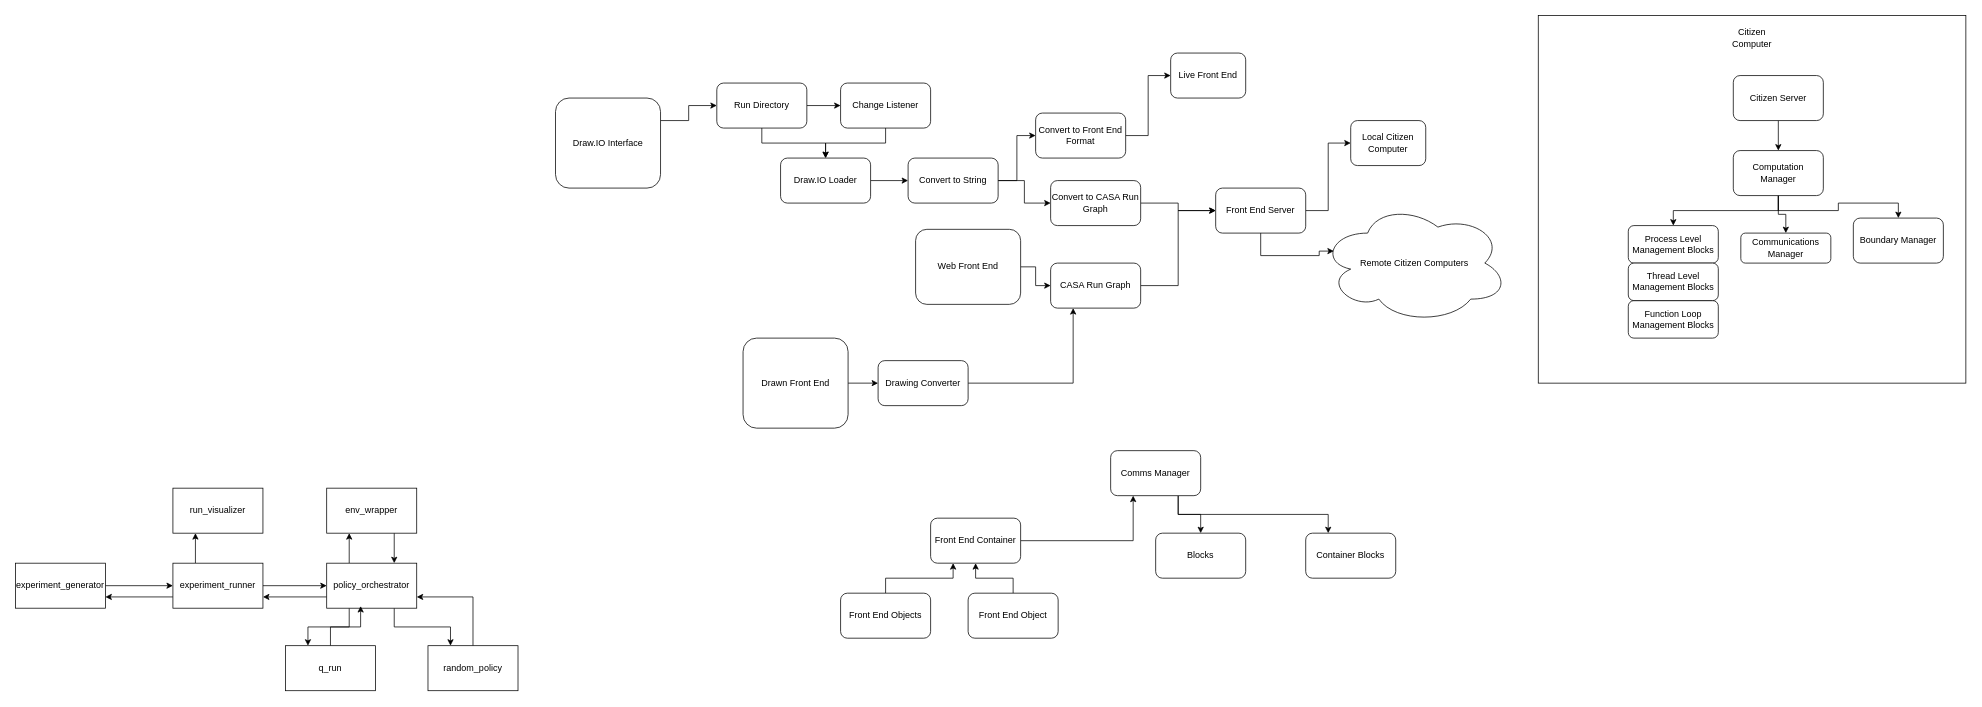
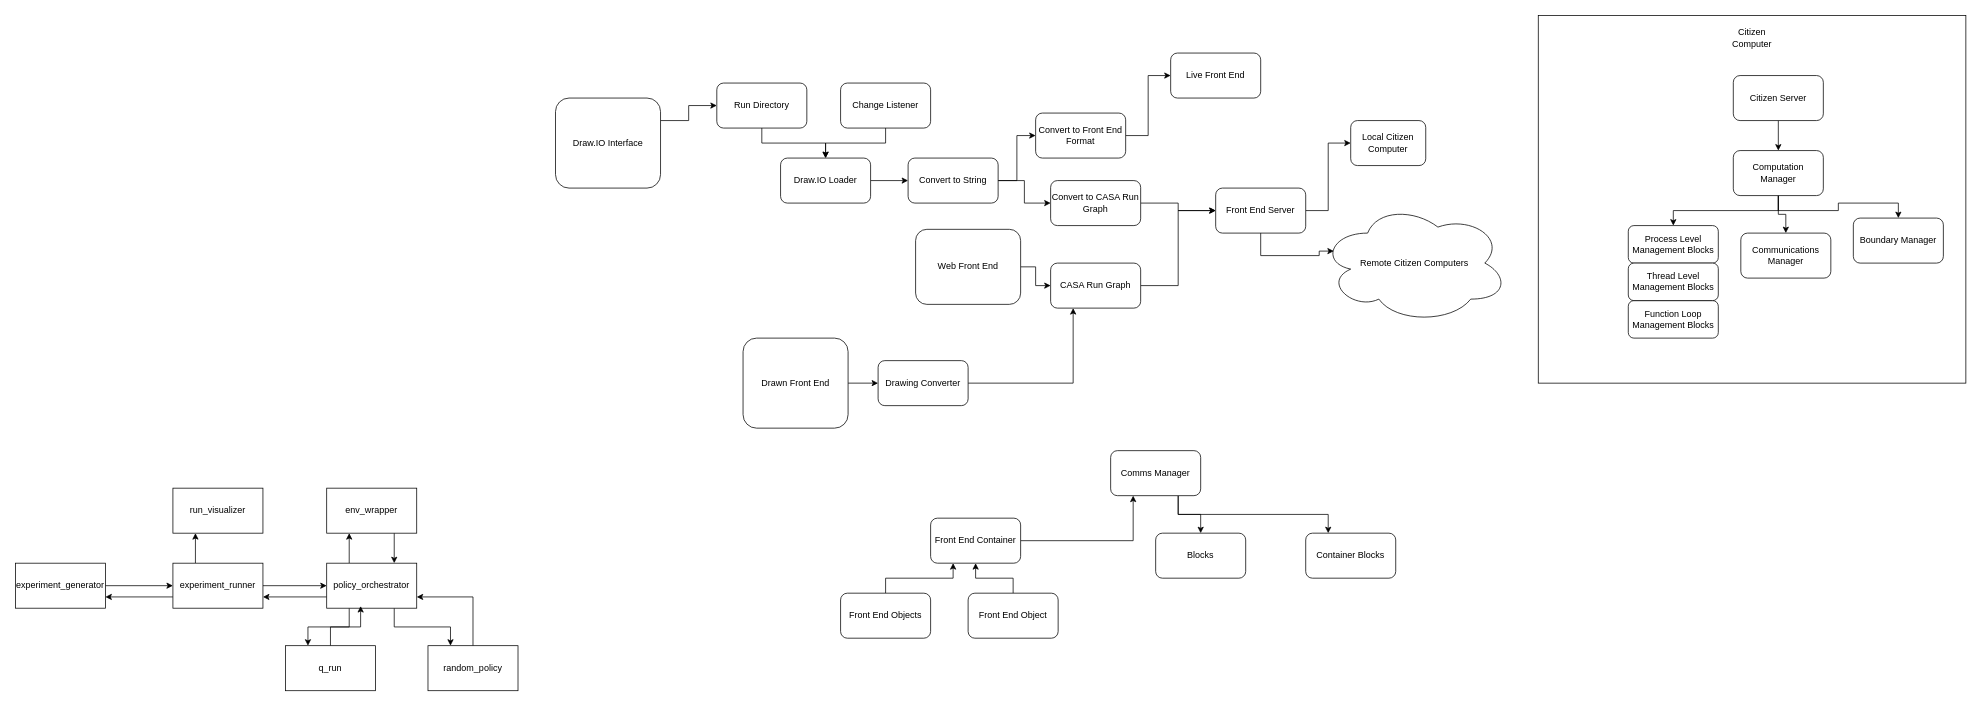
node "Live Front End": size 75x45 -> 90x45
edge "Run Directory" -> "Change Listener": removed
node "Communications Manager": size 90x30 -> 90x45
